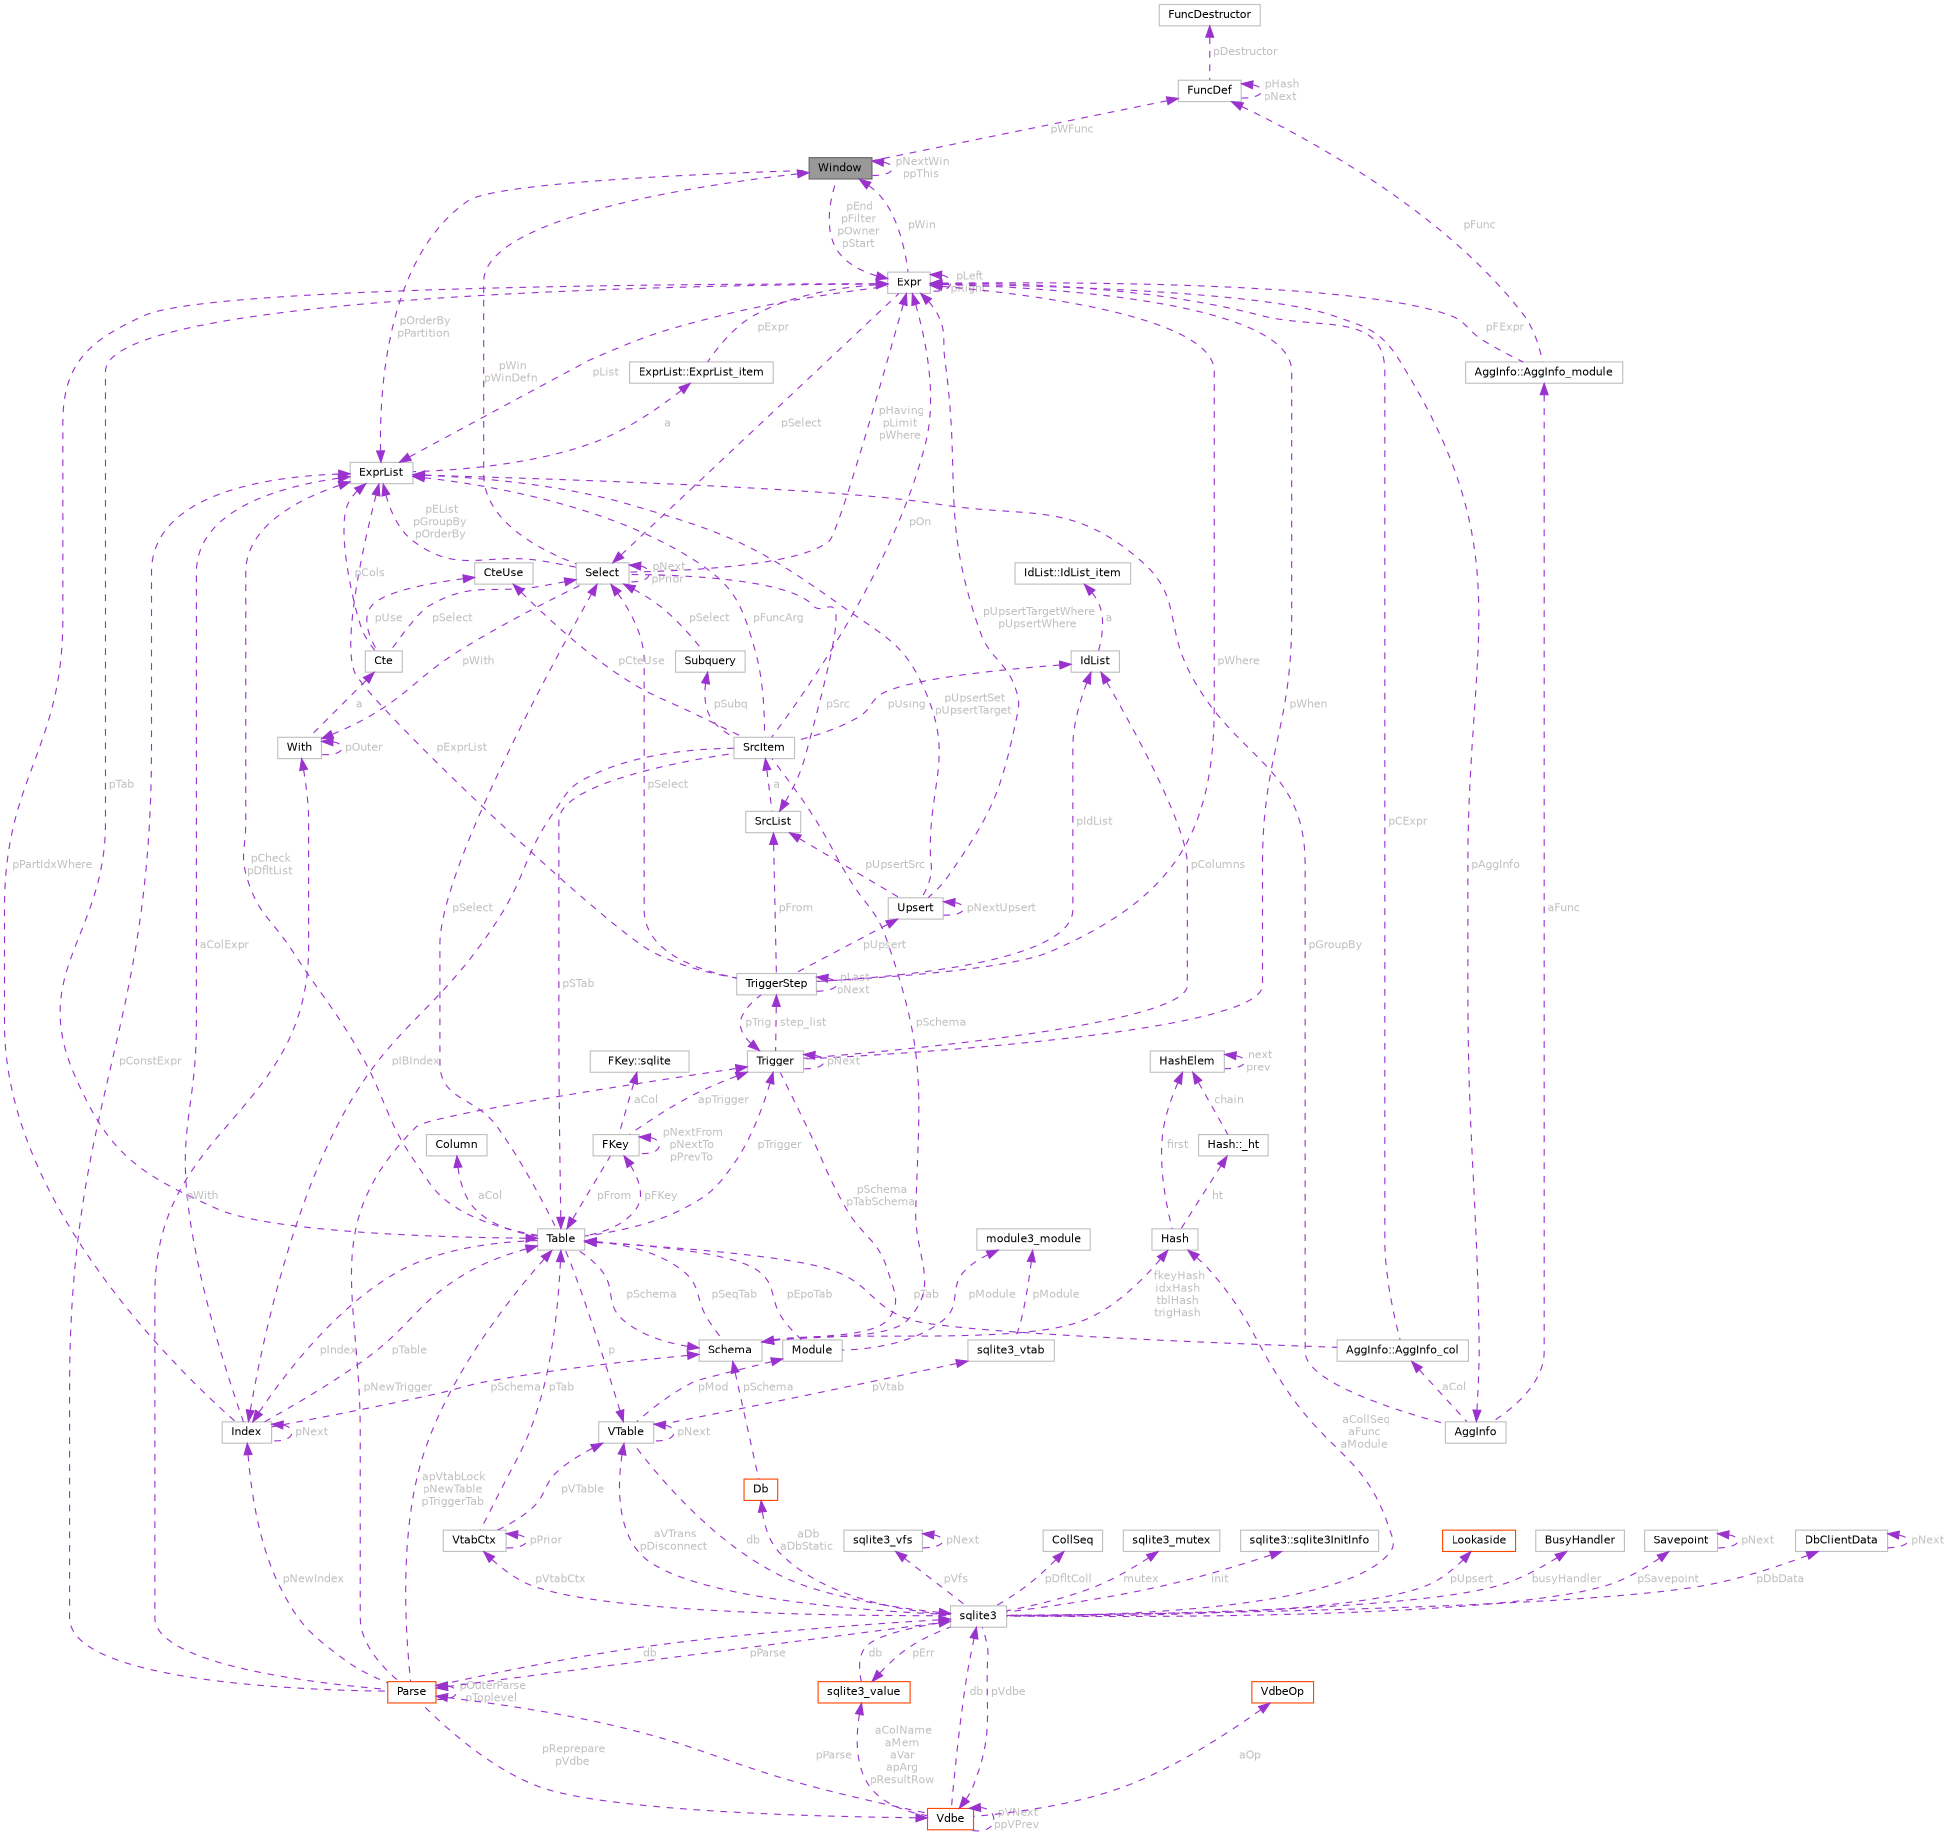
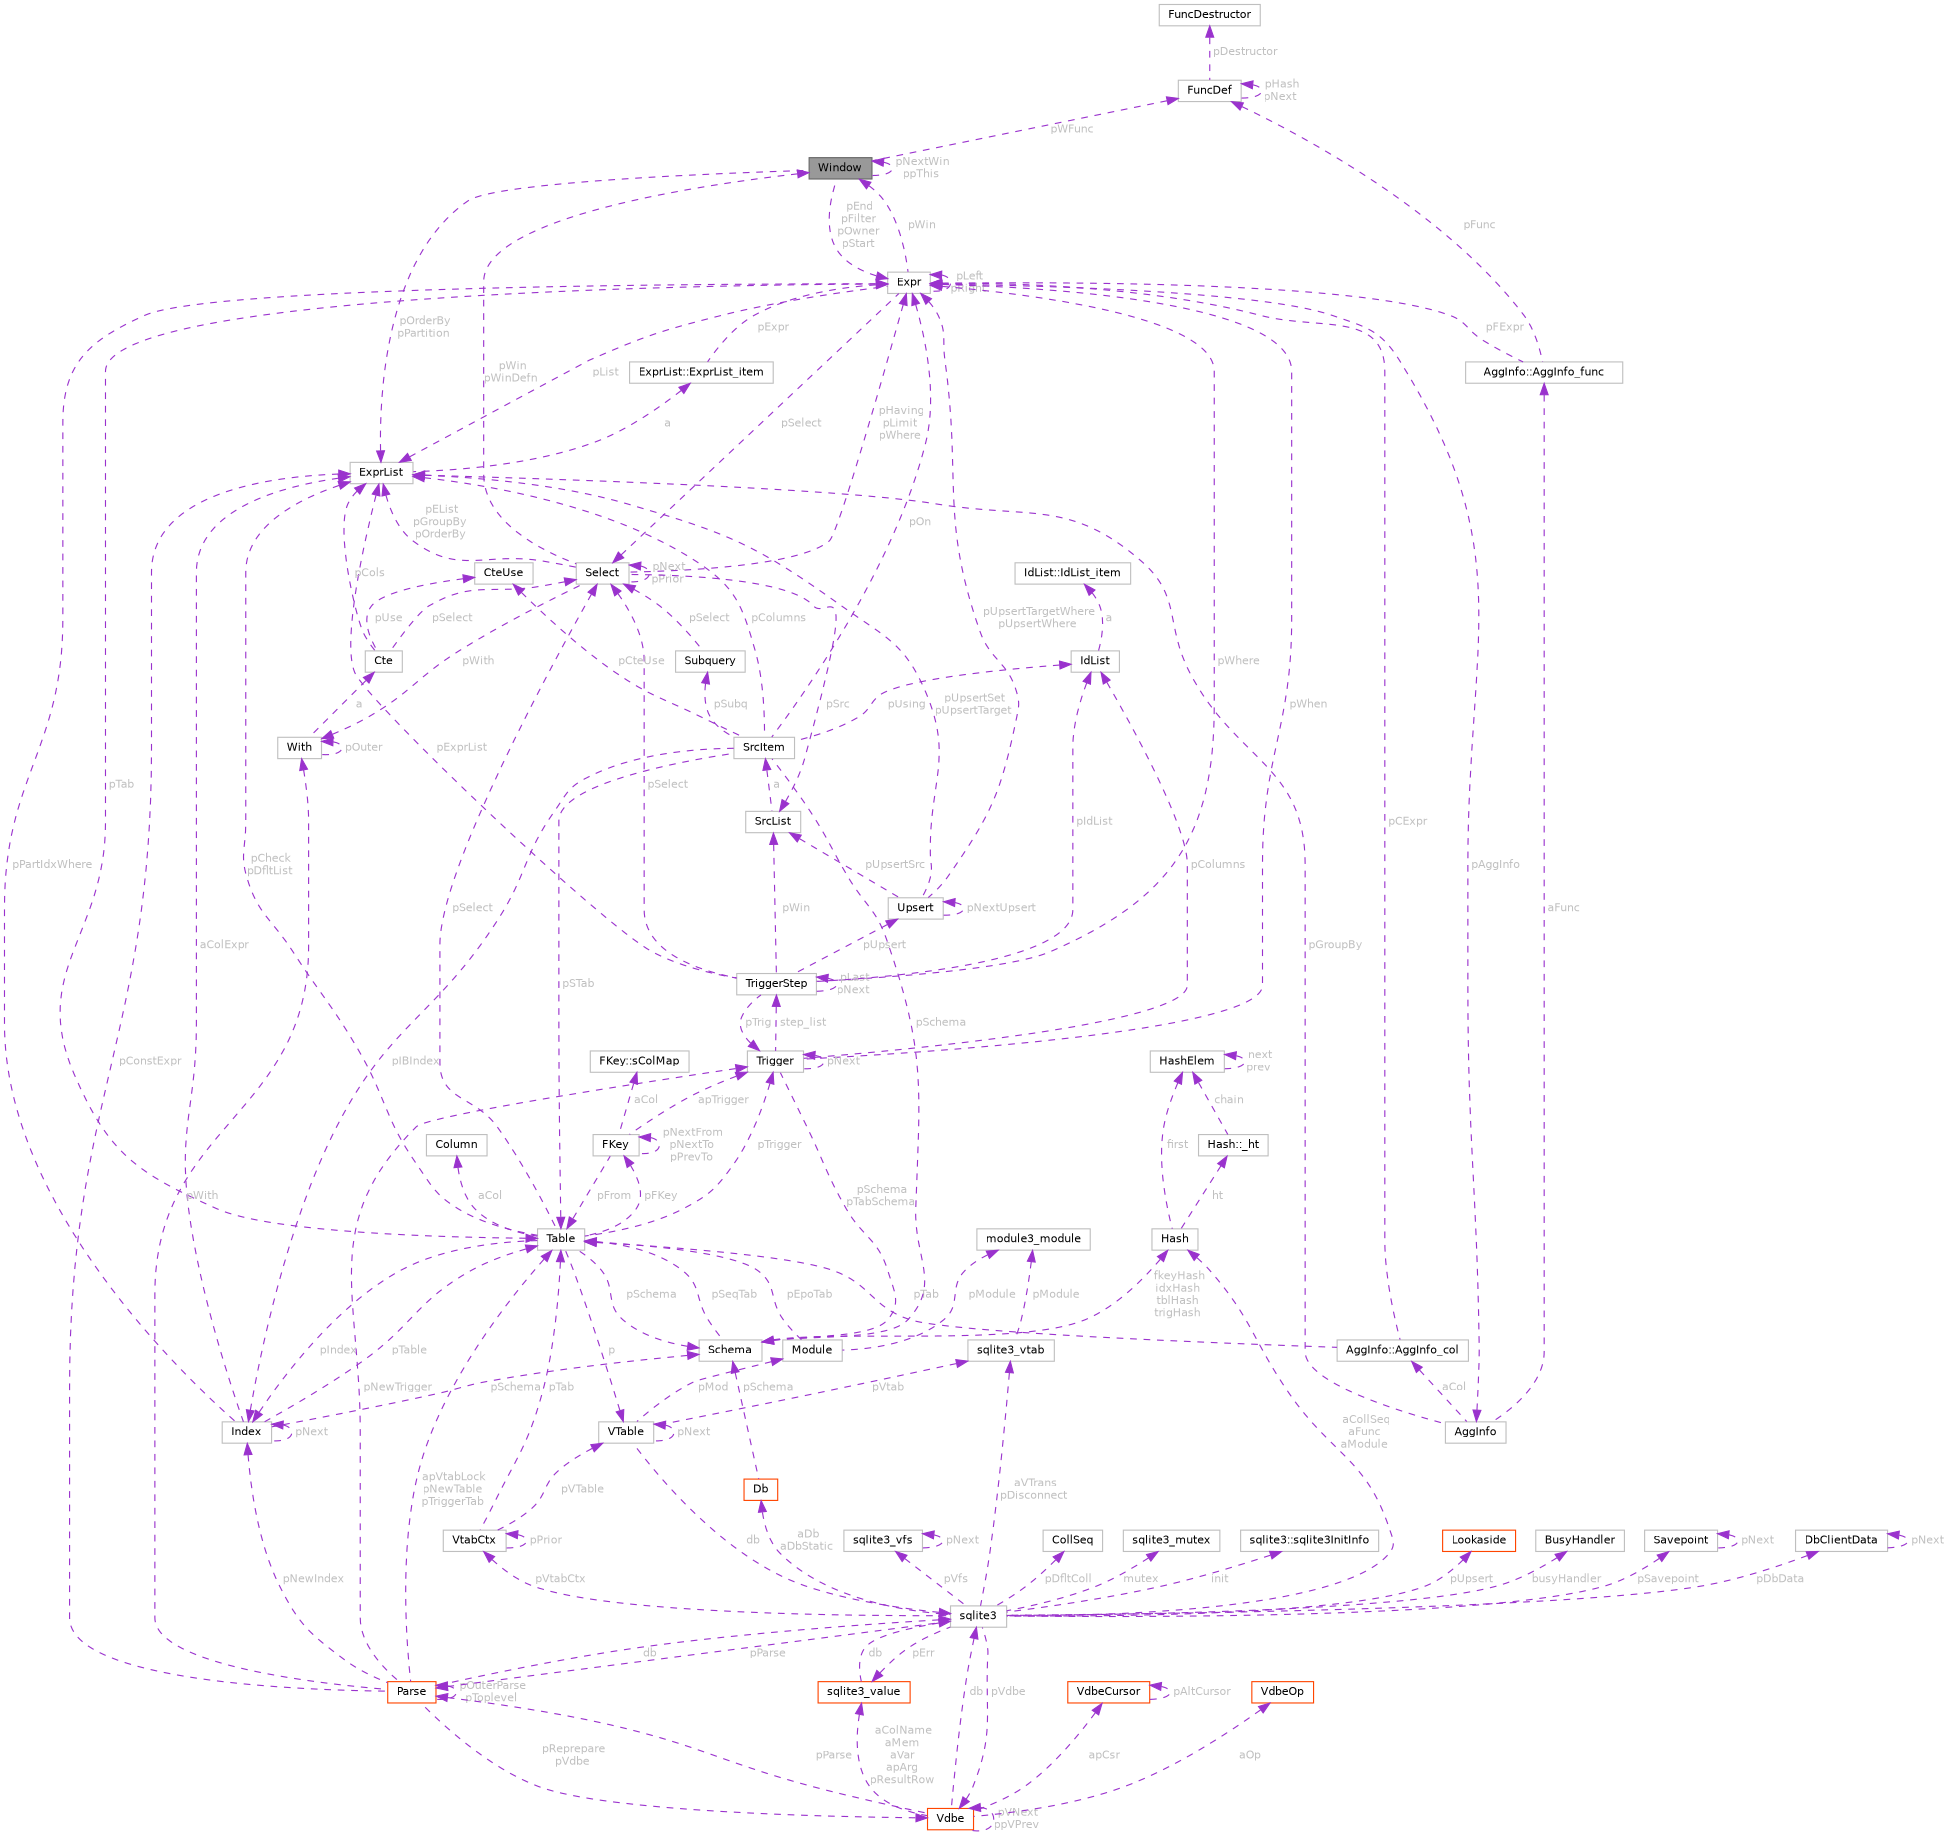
node "AggInfo::AggInfo_module": label "AggInfo::AggInfo_module" -> "AggInfo::AggInfo_func"
edge "SrcItem" -> "ExprList": label " pFuncArg" -> " pColumns"
edge "TriggerStep" -> "SrcList": label " pFrom" -> " pWin"
node "FKey::sqlite": label "FKey::sqlite" -> "FKey::sColMap"
edge "sqlite3" -> "VTable": now "sqlite3" -> "sqlite3_vtab"
node "VdbeCursor": added
